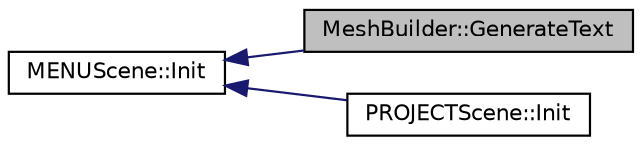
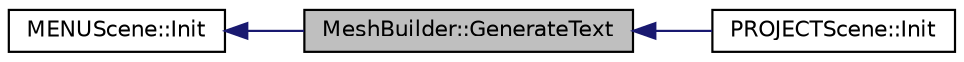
edge "PROJECTScene::Init" -> "MENUScene::Init": now "PROJECTScene::Init" -> "MeshBuilder::GenerateText"
